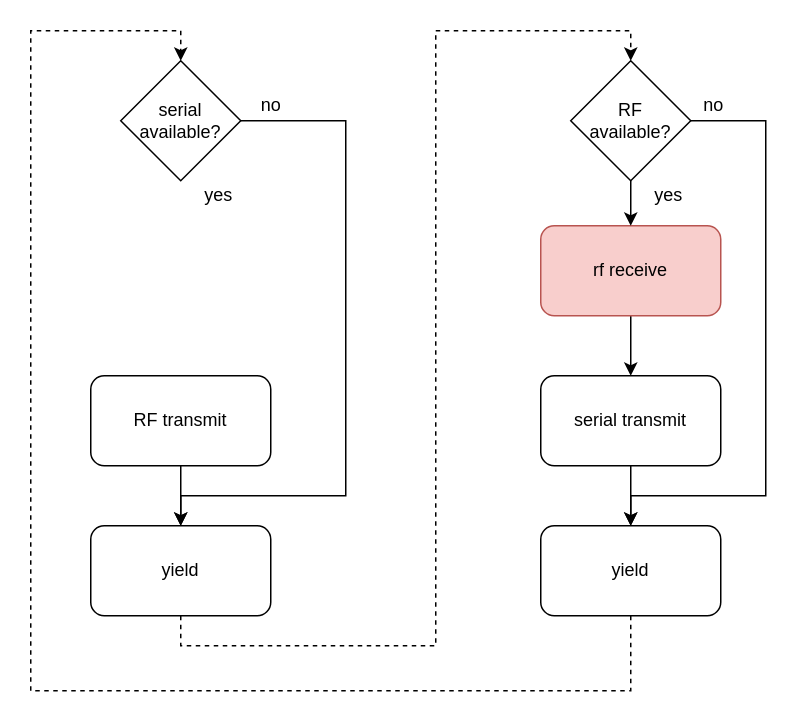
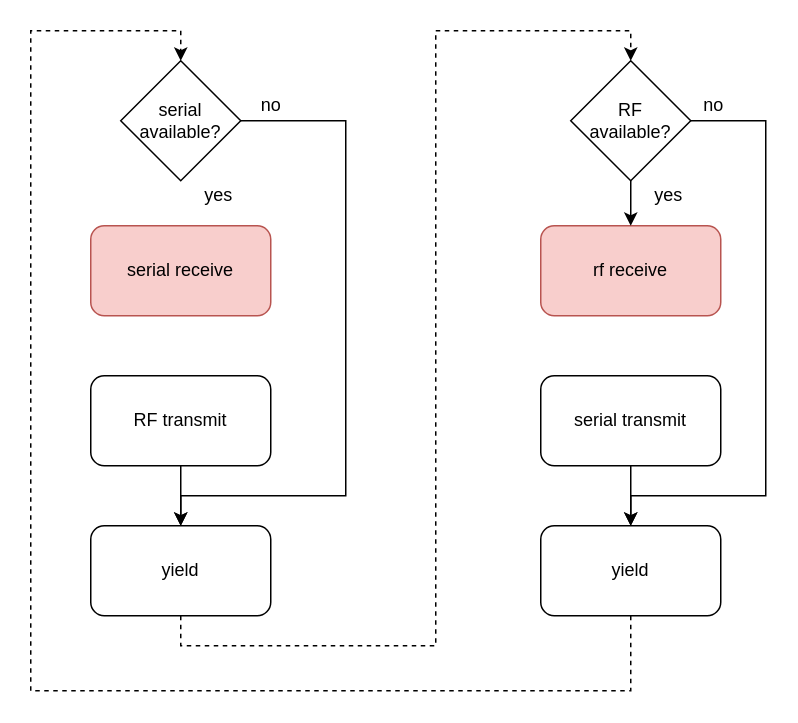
node "serial receive": added
edge "rf receive" -> "serial transmit": removed
